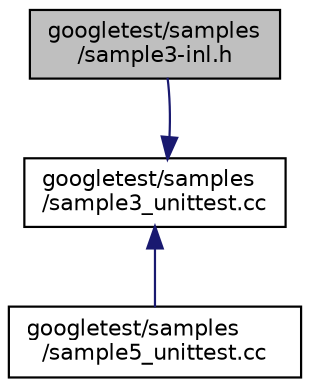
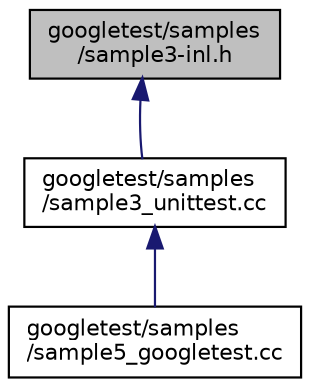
edge "googletest/samples /sample3-inl.h" -> "googletest/samples /sample3_unittest.cc": reversed
node "googletest/samples /sample5_unittest.cc": label "googletest/samples /sample5_unittest.cc" -> "googletest/samples /sample5_googletest.cc"
